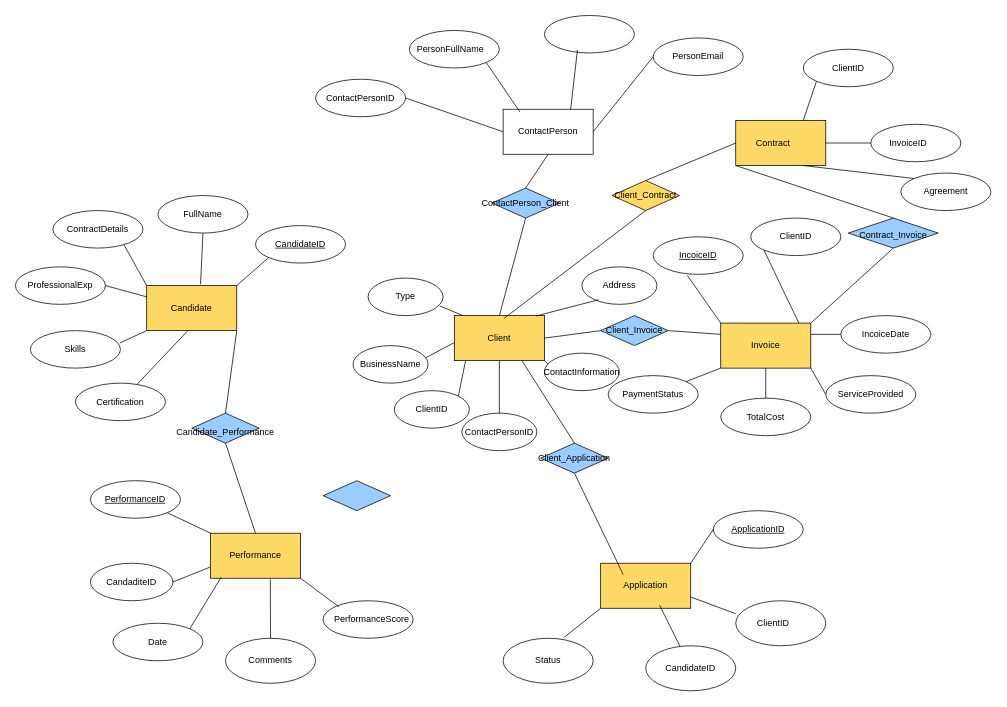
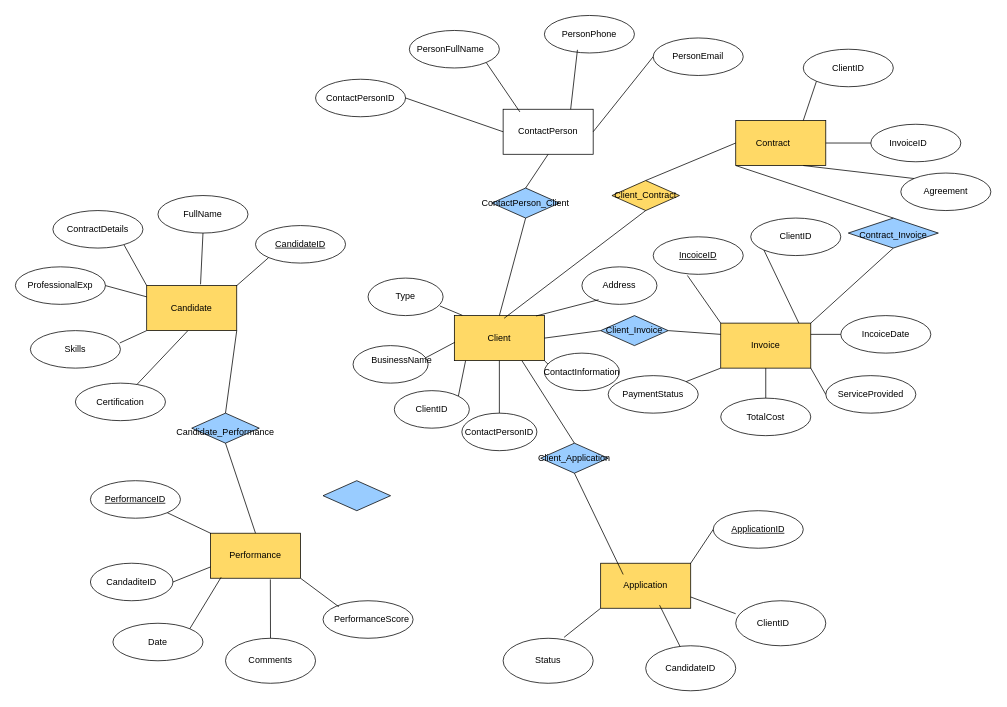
node "PersonPhone": added
node "BusinessName": moved (390, 364) -> (402, 360)
